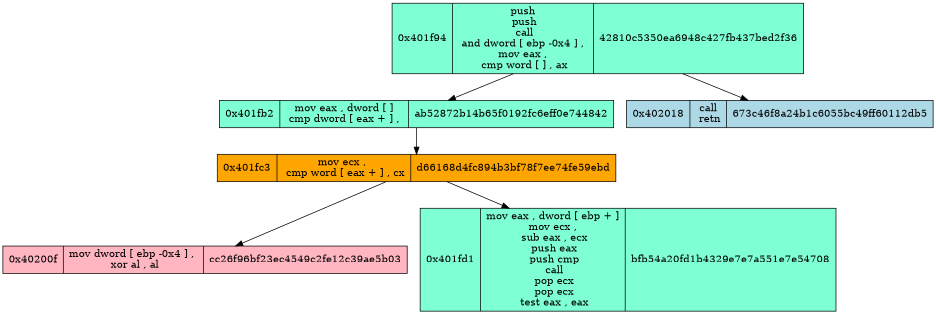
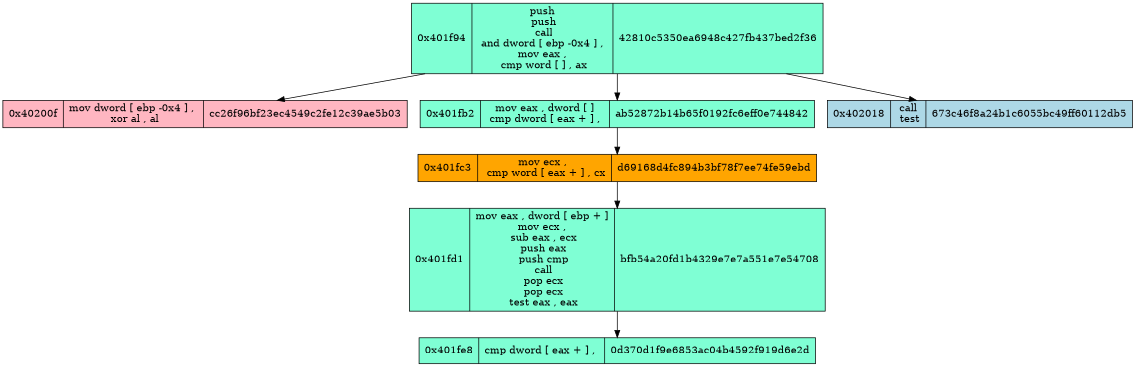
node "0x402018": text "retn" -> "test"
node "0x401fc3": text "d66168d4fc894b3bf78f7ee74fe59ebd" -> "d69168d4fc894b3bf78f7ee74fe59ebd"
edge "0x401fc3" -> "0x40200f": now "0x401f94" -> "0x40200f"
node "0x401fe8": added
